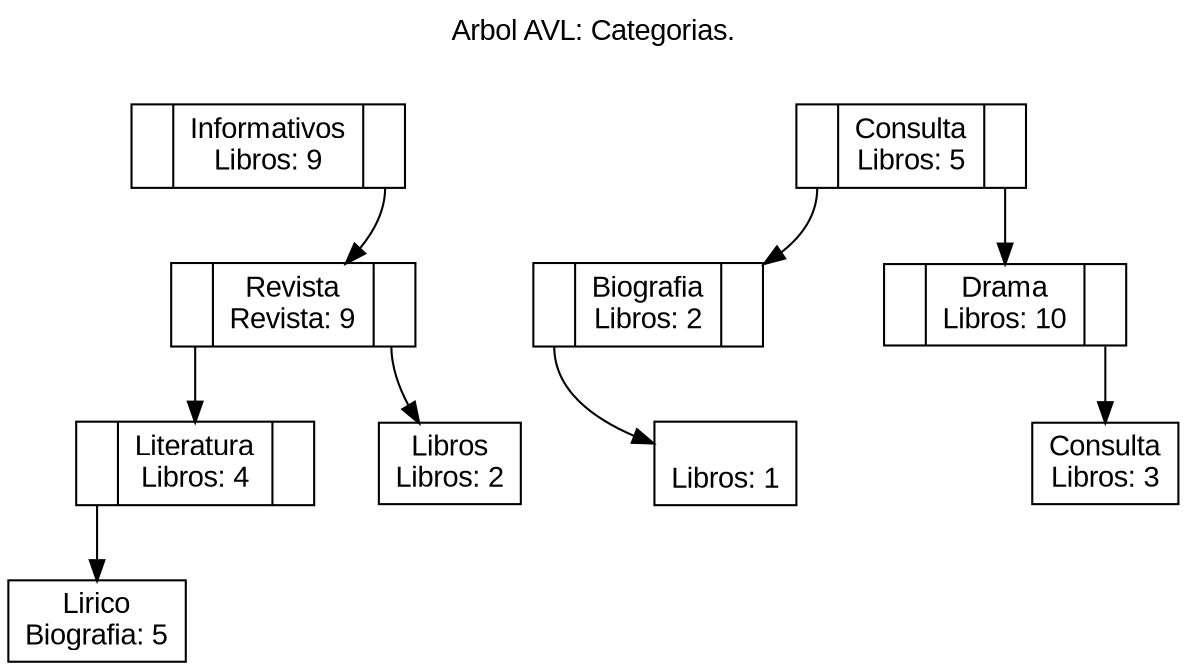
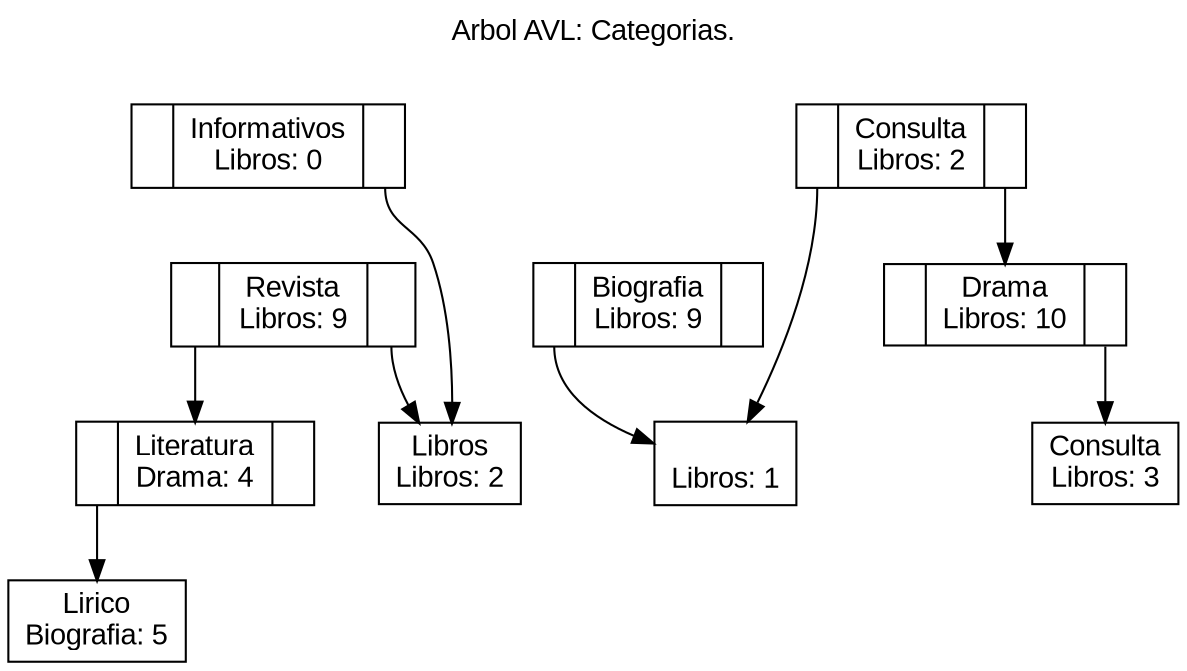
node "Informativos": text "Libros: 9" -> "Libros: 0"
node "Consulta": text "Libros: 5" -> "Libros: 2"
edge "Informativos" -> "Revista": now "Informativos" -> "Libros Libros: 2"
edge "Consulta" -> "Biografia": now "Consulta" -> "Libros: 1"
node "Revista": text "Revista: 9" -> "Libros: 9"
node "Biografia": text "Libros: 2" -> "Libros: 9"
node "Literatura": text "Libros: 4" -> "Drama: 4"
